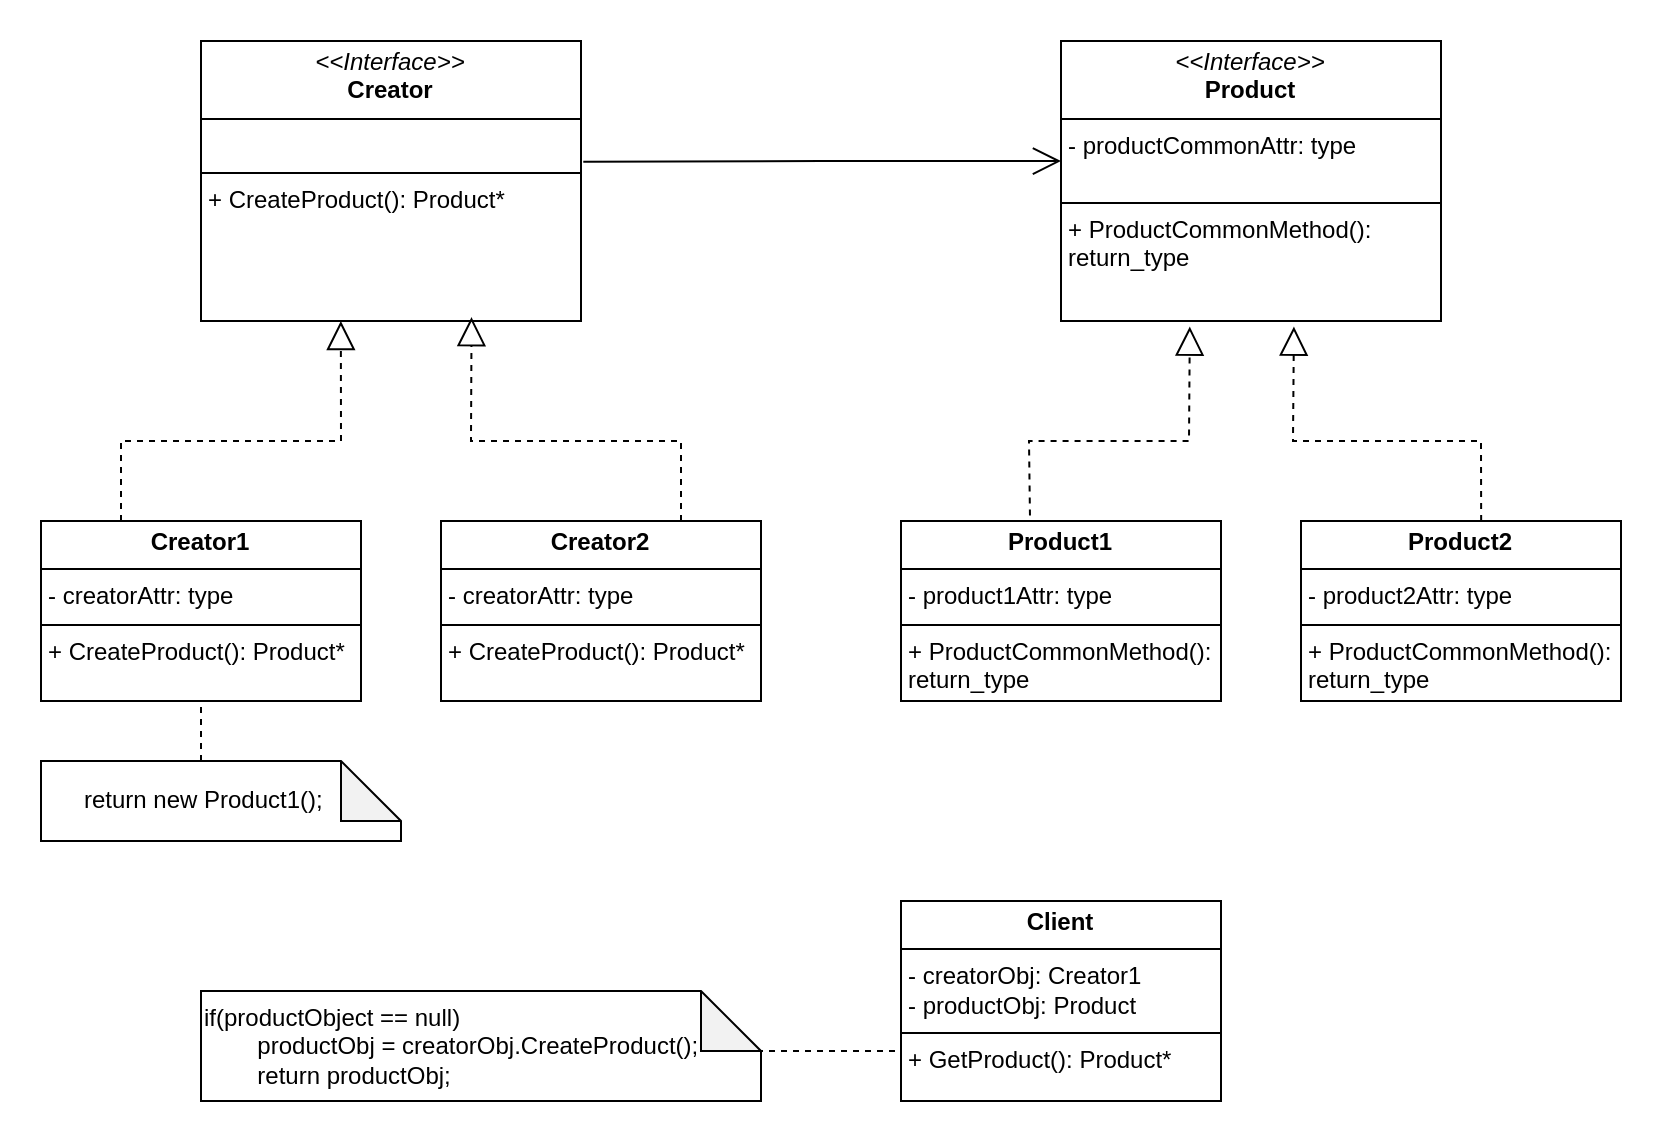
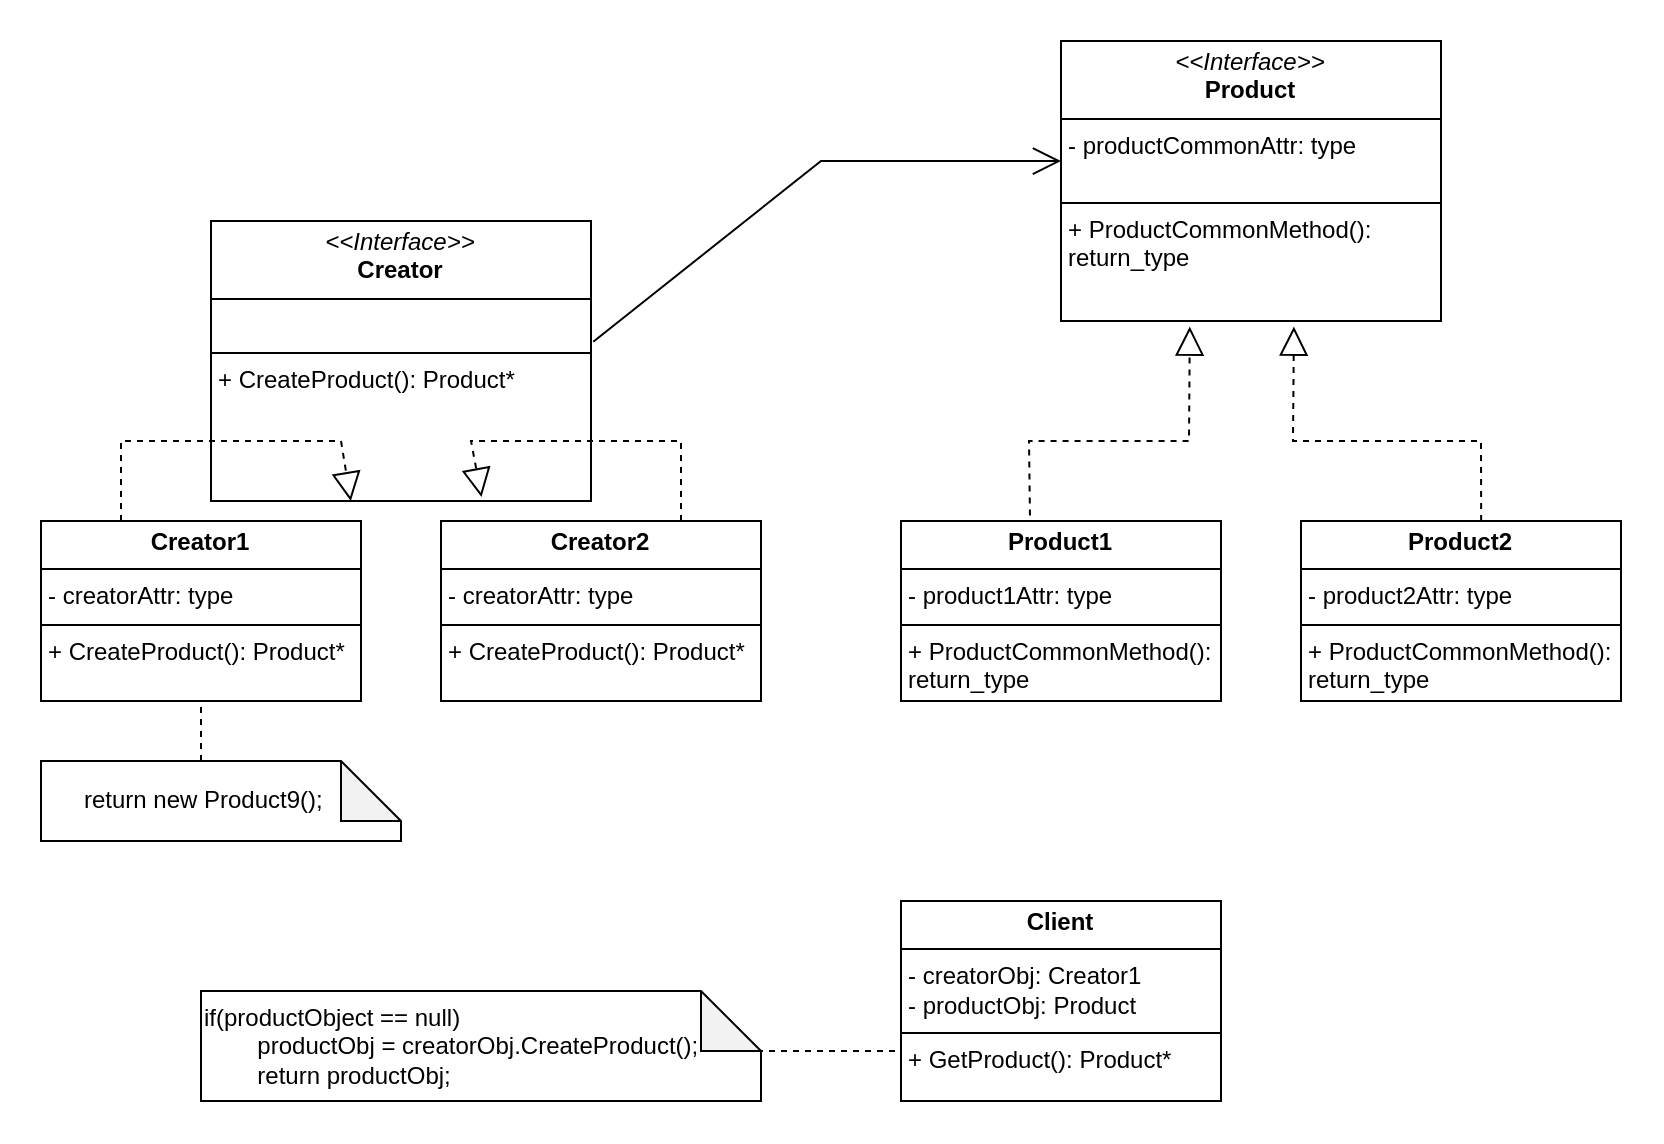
node "<<Interface>> Creator + CreateProduct(): Product*": moved (391, 181) -> (401, 361)
node "return new Product1();": label "return new Product1();" -> "return new Product9();"
